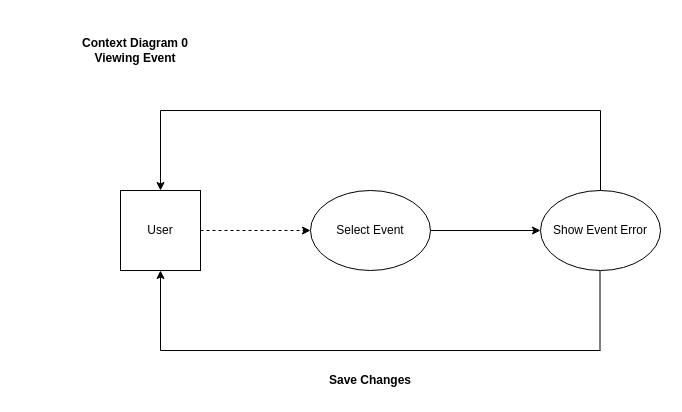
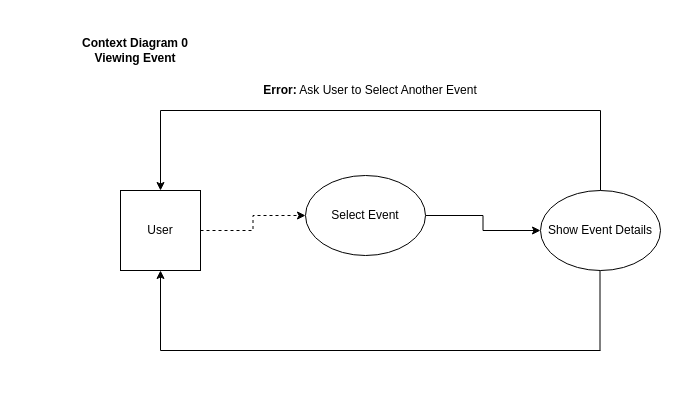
node "Error: Ask User to Select Another Event": added
node "Select Event": moved (371, 231) -> (366, 216)
node "Show Event Error": label "Show Event Error" -> "Show Event Details"
node "Save Changes": removed
